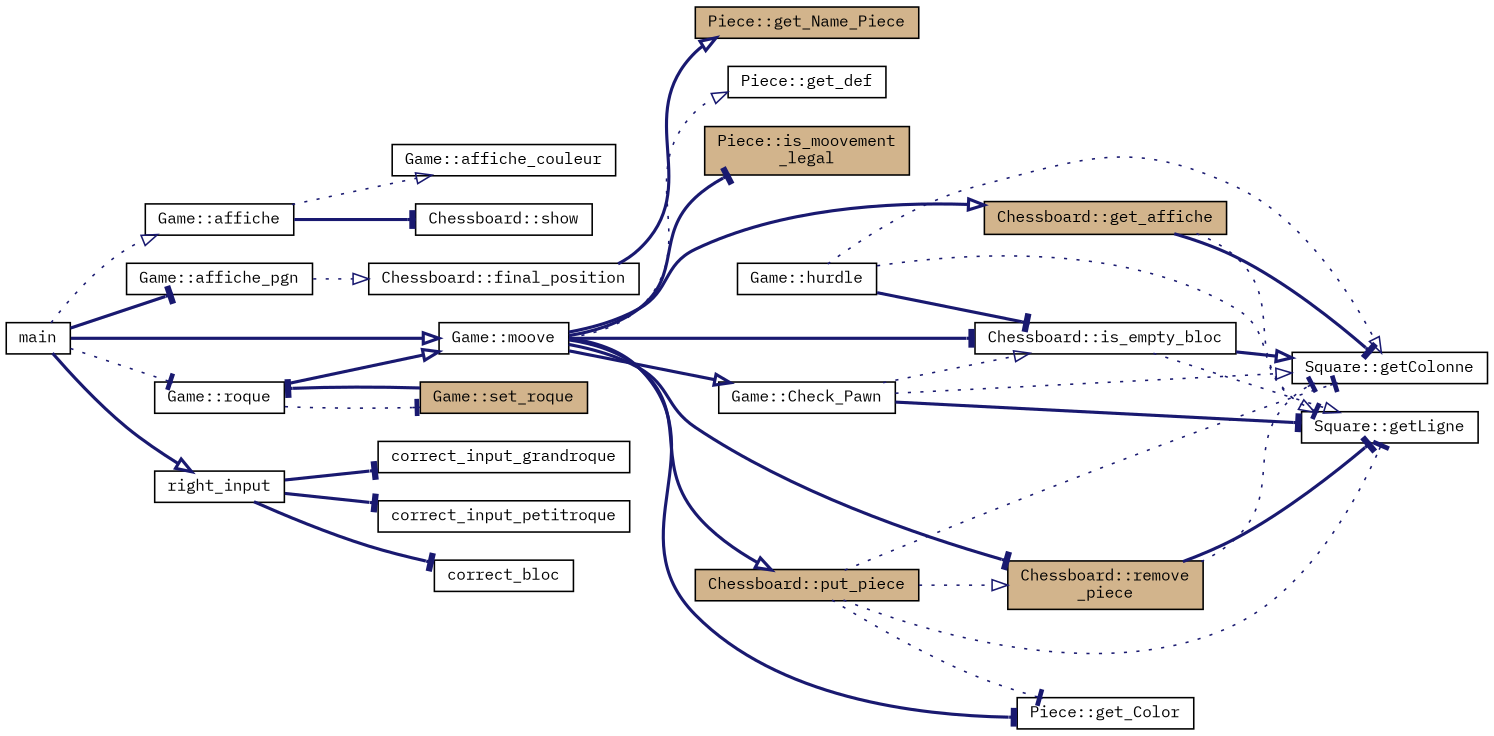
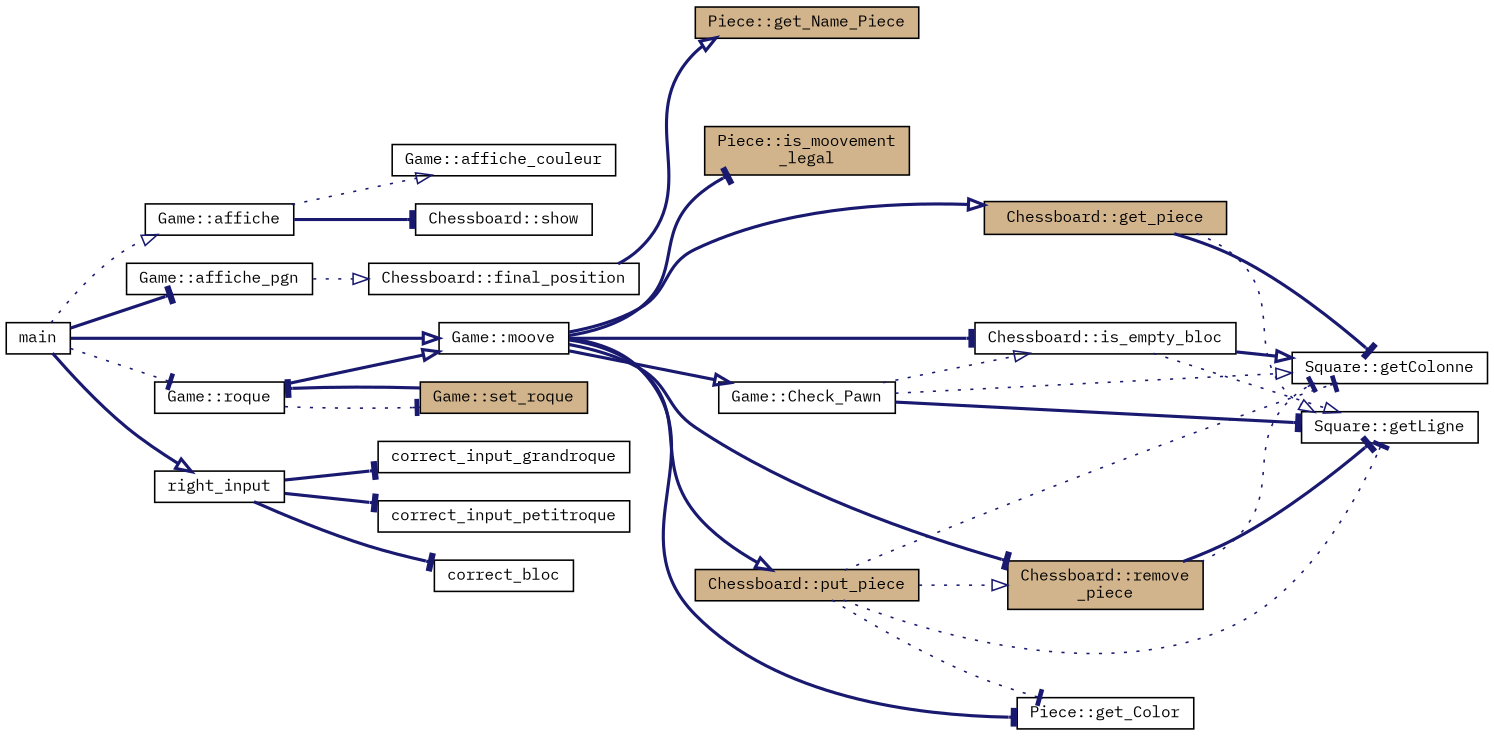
node "Piece::get_def": removed
node "Chessboard::get_affiche": label "Chessboard::get_affiche" -> "Chessboard::get_piece"
node "Game::hurdle": removed
